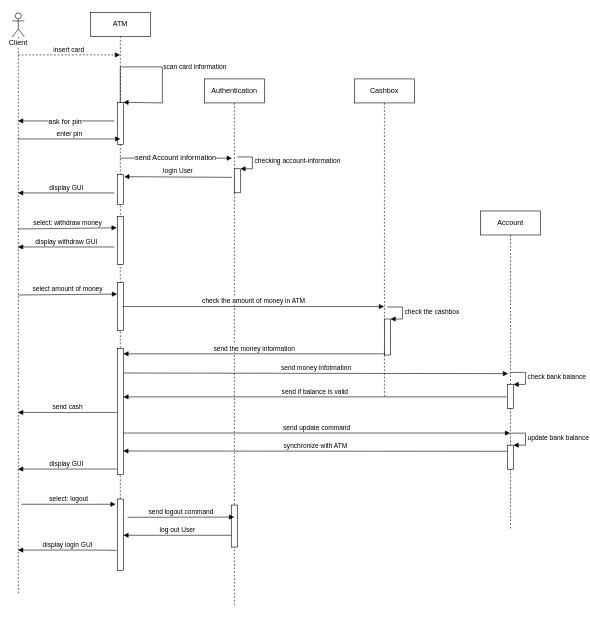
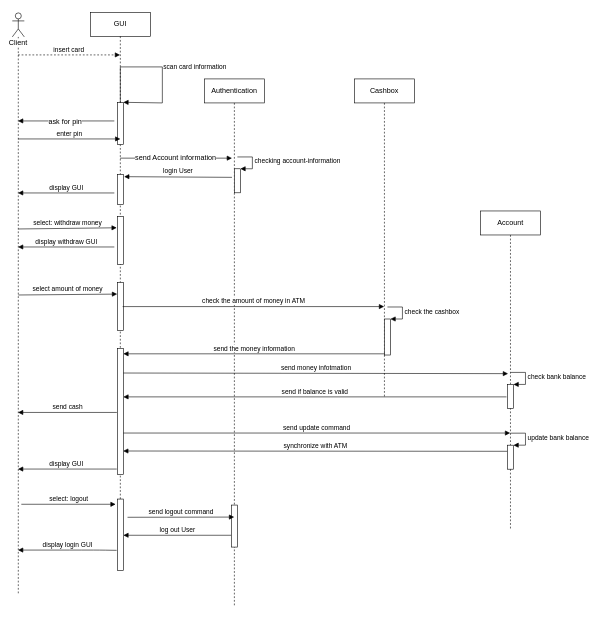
node "ATM": label "ATM" -> "GUI"
